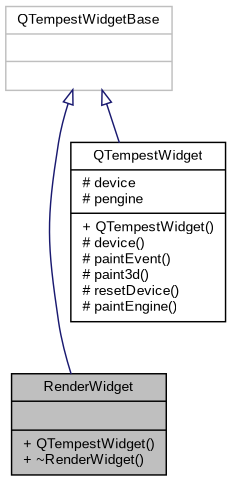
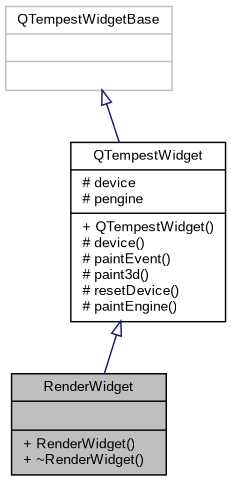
edge "RenderWidget" -> "QTempestWidgetBase": now "RenderWidget" -> "QTempestWidget"
node "RenderWidget": text "+ QTempestWidget()" -> "+ RenderWidget()"
